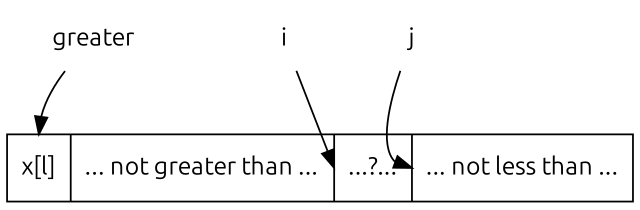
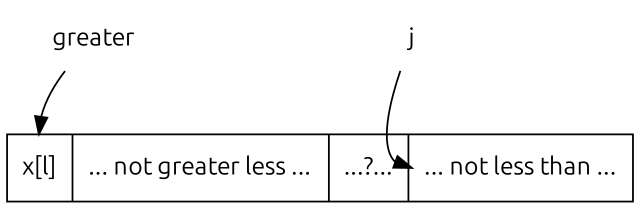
node "i": removed
node "x[l]": text "... not greater than ..." -> "... not greater less ..."
